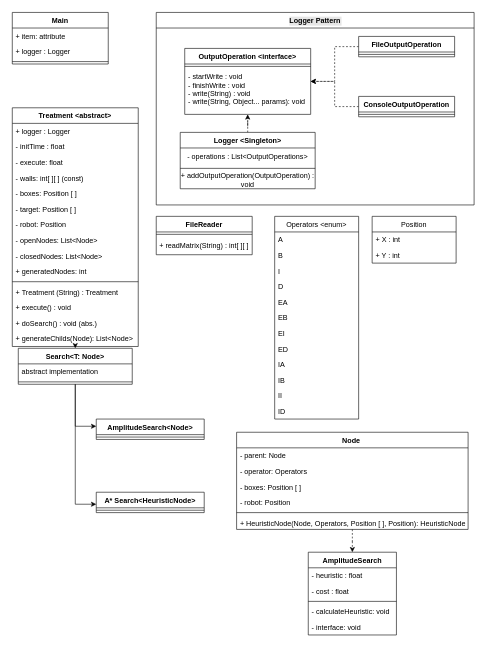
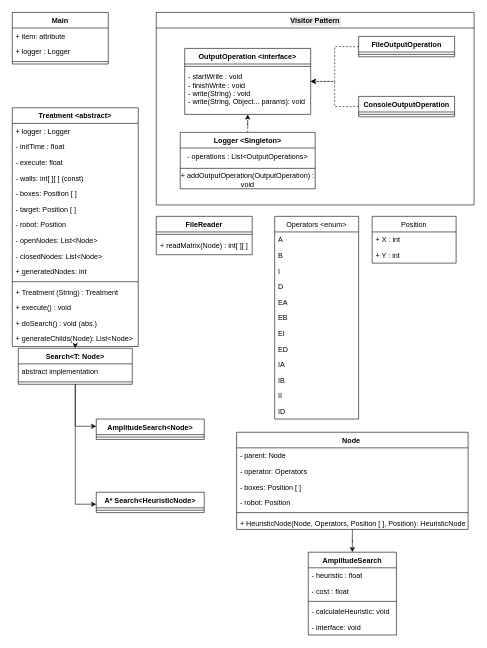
node "Logger Pattern": label "Logger Pattern" -> "Visitor Pattern"
node "+ readMatrix(String) : int[ ][ ]": label "+ readMatrix(String) : int[ ][ ]" -> "+ readMatrix(Node) : int[ ][ ]"
edge "Node" -> "AmplitudeSearch": style dashed -> solid
